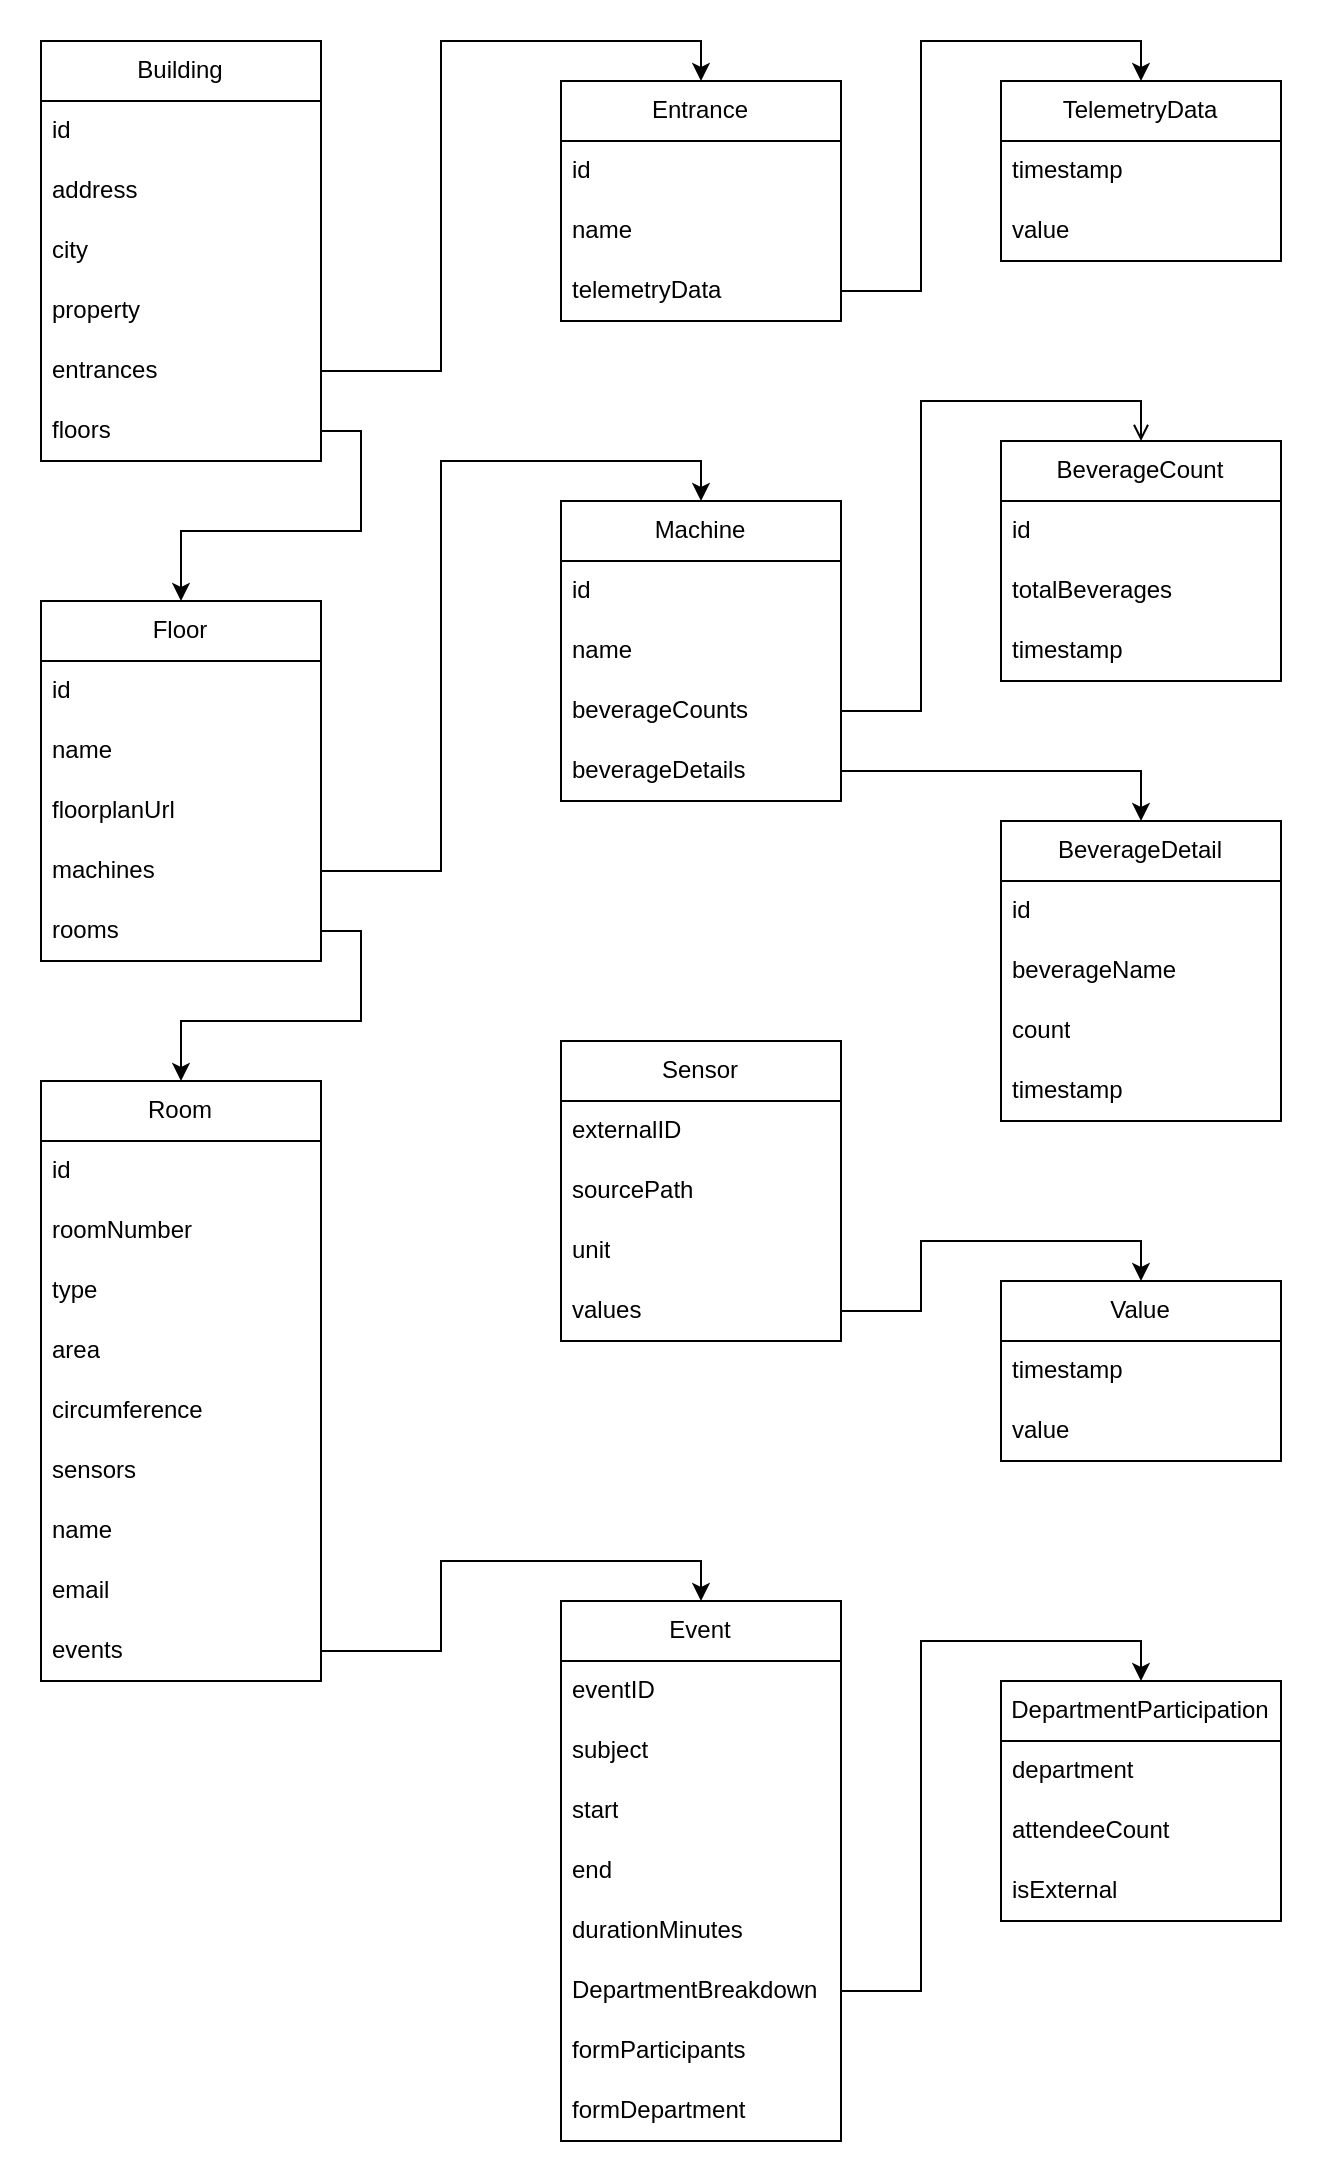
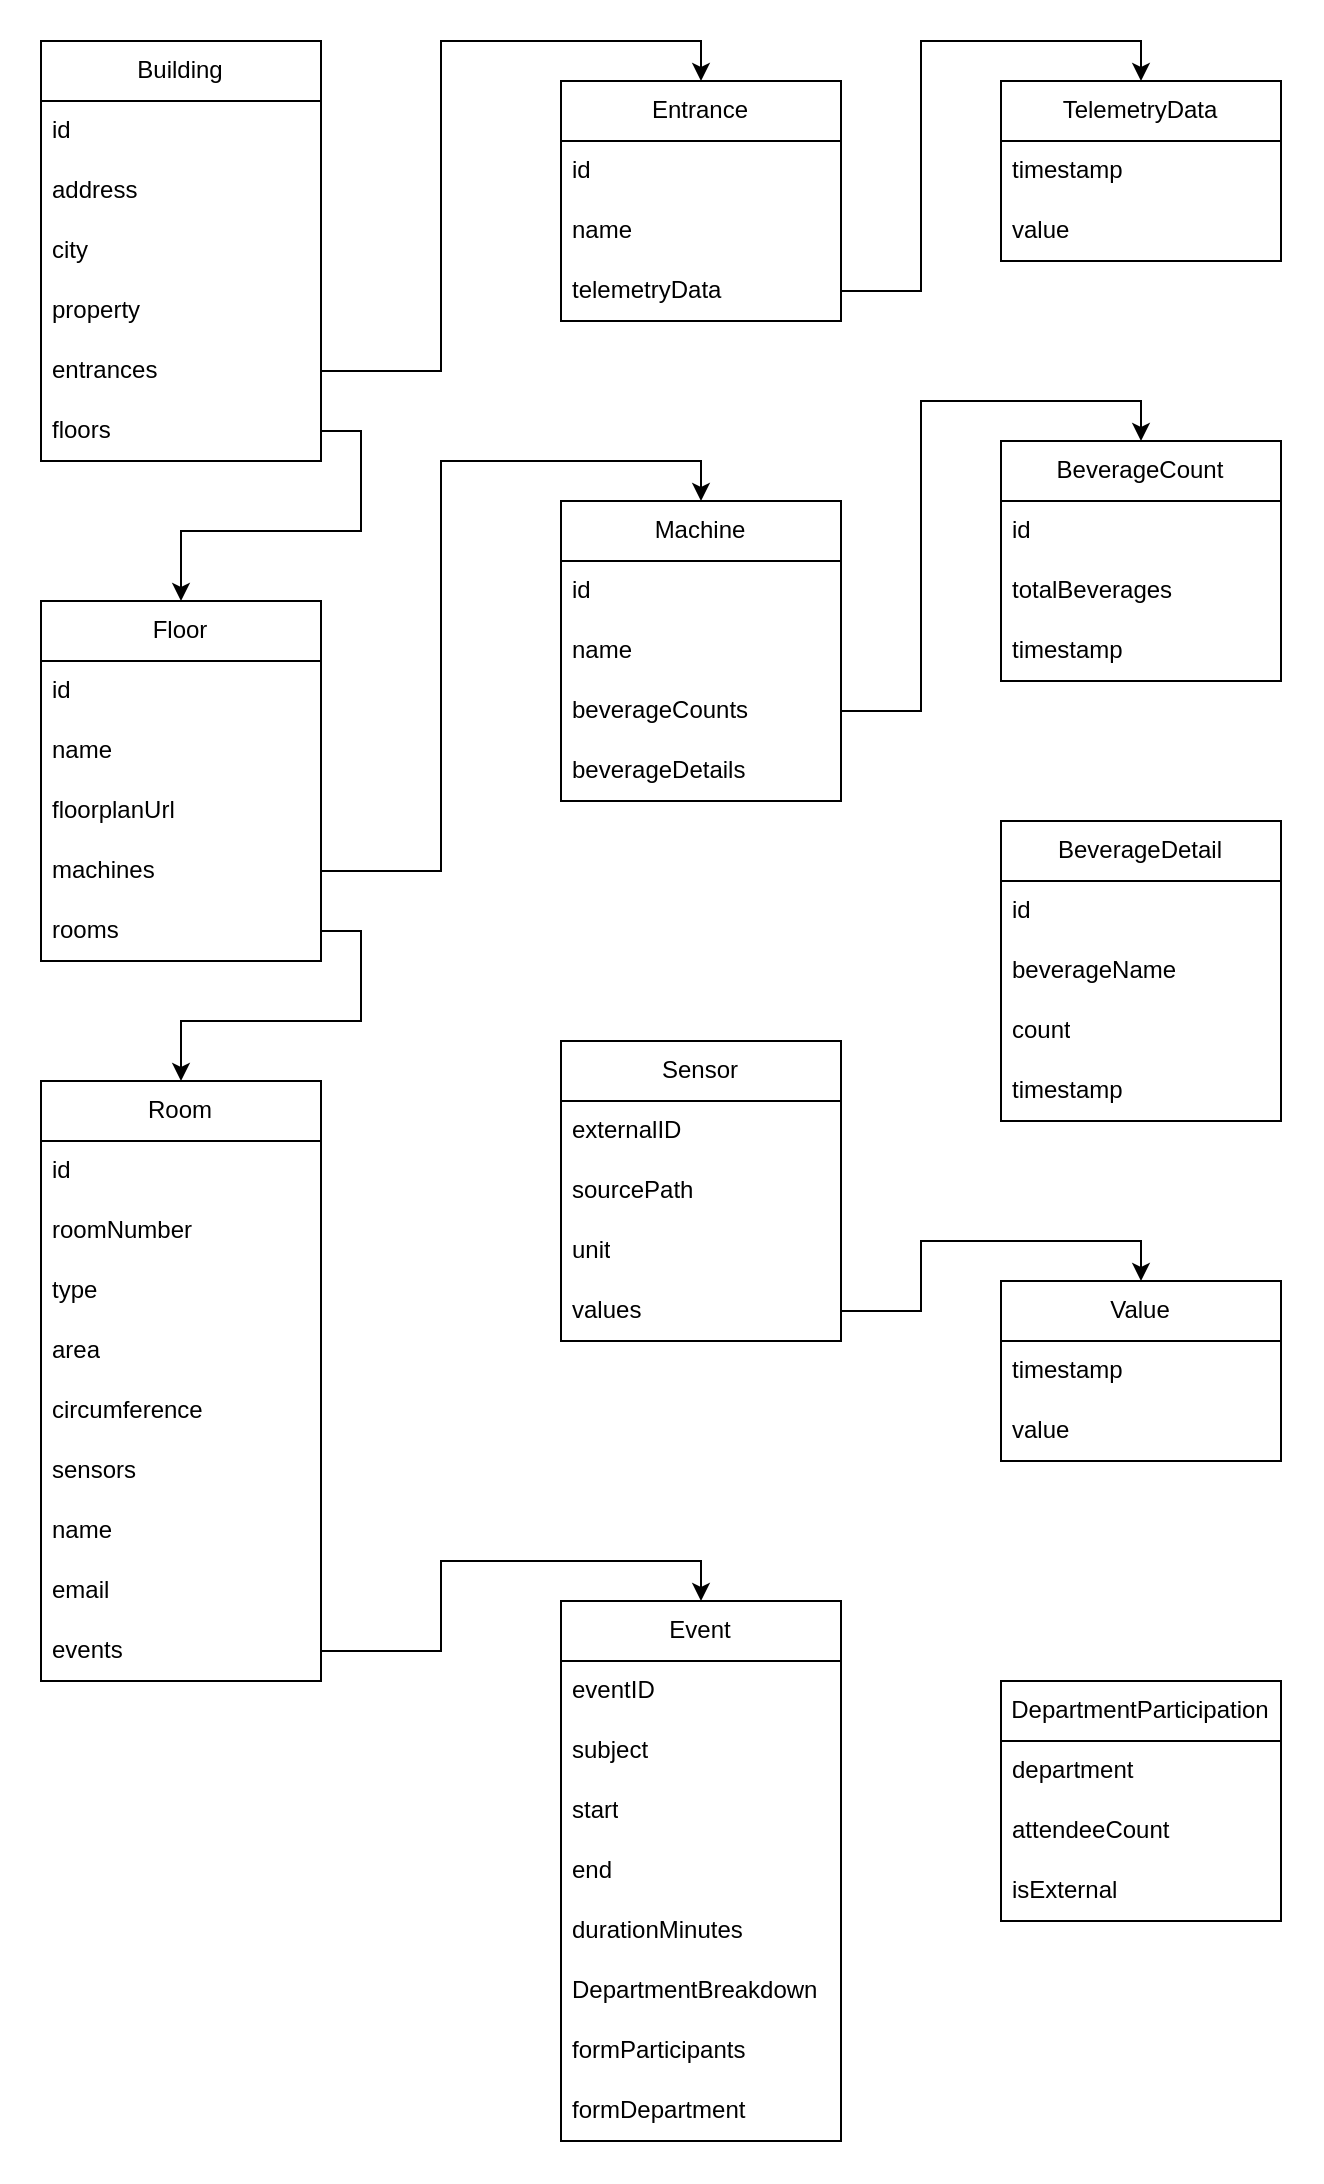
edge "beverageCounts" -> "BeverageCount": arrowhead open -> classic
edge "beverageDetails" -> "BeverageDetail": removed
edge "DepartmentBreakdown" -> "DepartmentParticipation": removed
